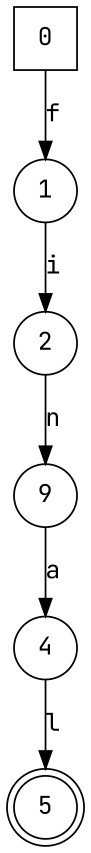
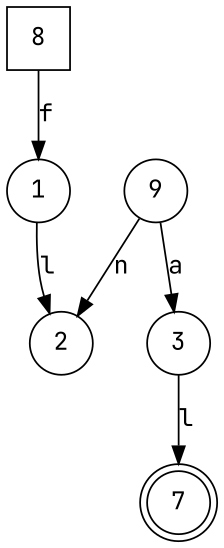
node "0": label "0" -> "8"
edge "1" -> "2": label "i " -> "l "
edge "2" -> "9": reversed
node "4": label "4" -> "3"
node "5": label "5" -> "7"
